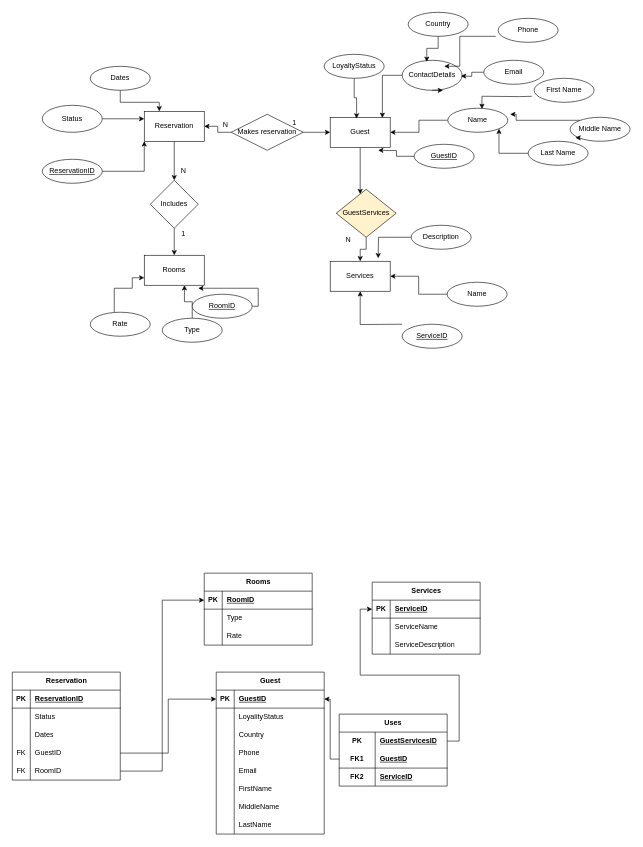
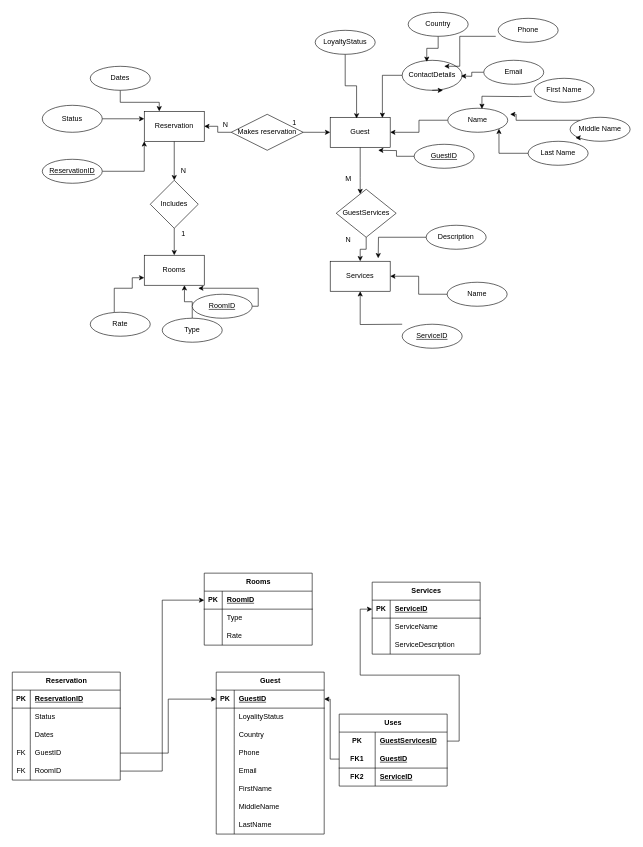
node "LoyaltyStatus": moved (354, 66) -> (345, 42)
node "M": added
node "GuestServices": fillcolor #fff2cc -> #ffffff
node "Description": moved (441, 237) -> (456, 237)
